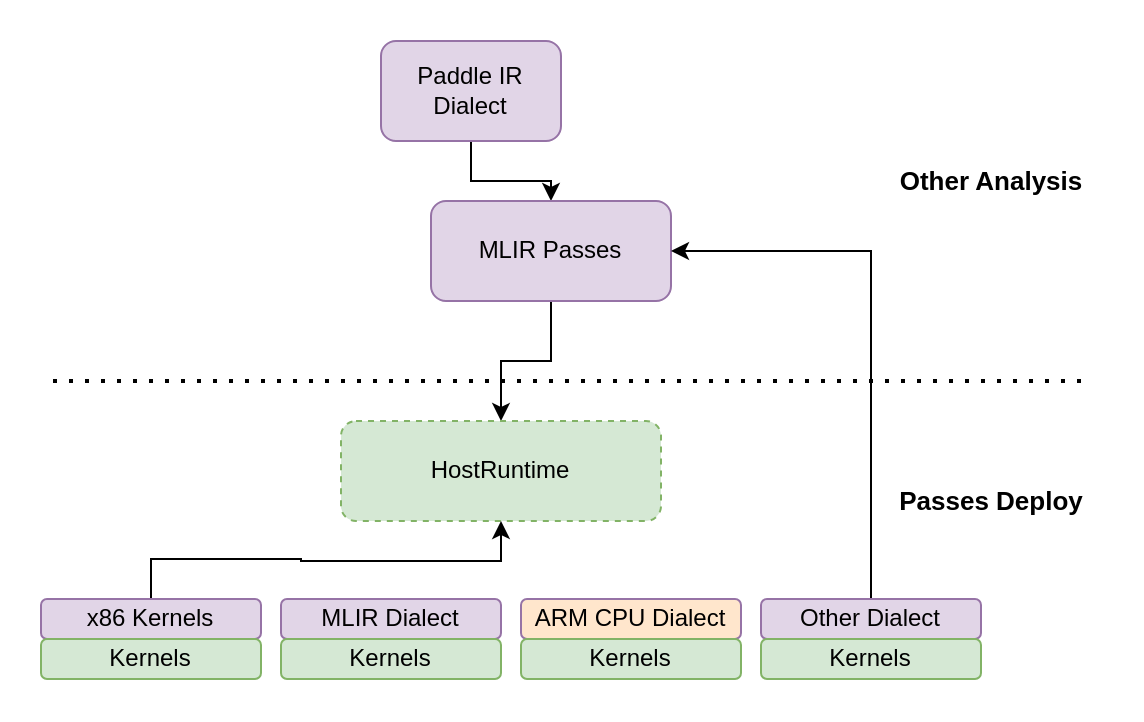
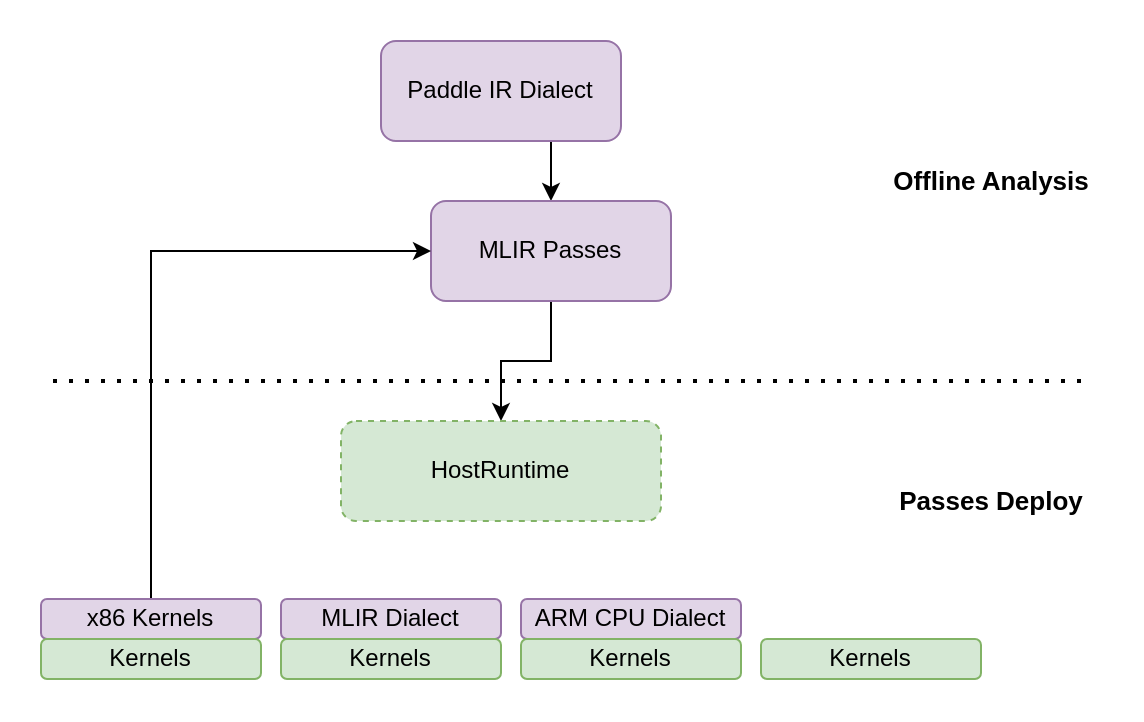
node "Paddle IR Dialect": size 180x100 -> 240x100
node "Other Analysis": label "Other Analysis" -> "Offline Analysis"
edge "Other Dialect" -> "MLIR Passes": removed
edge "x86 Kernels" -> "HostRuntime": now "x86 Kernels" -> "MLIR Passes"
node "ARM CPU Dialect": fillcolor #ffe6cc -> #e1d5e7
node "Other Dialect": removed
